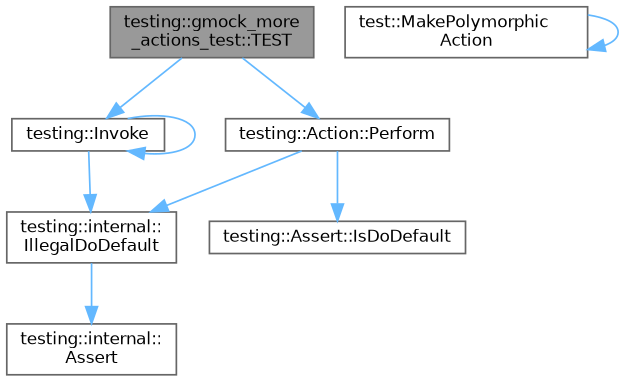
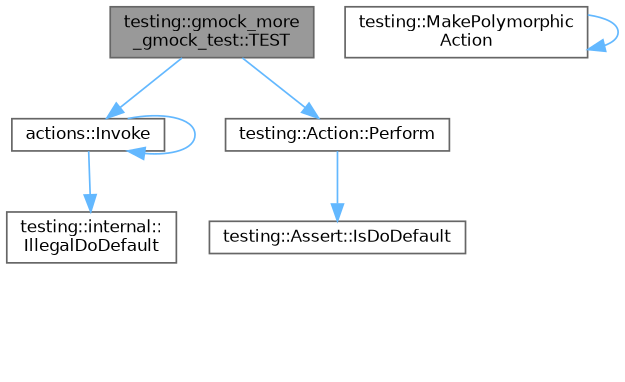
node "testing::gmock_more _actions_test::TEST": label "testing::gmock_more _actions_test::TEST" -> "testing::gmock_more _gmock_test::TEST"
node "test::MakePolymorphic Action": label "test::MakePolymorphic Action" -> "testing::MakePolymorphic Action"
node "testing::Invoke": label "testing::Invoke" -> "actions::Invoke"
edge "testing::Action::Perform" -> "testing::internal:: IllegalDoDefault": removed
node "testing::internal:: Assert": removed
